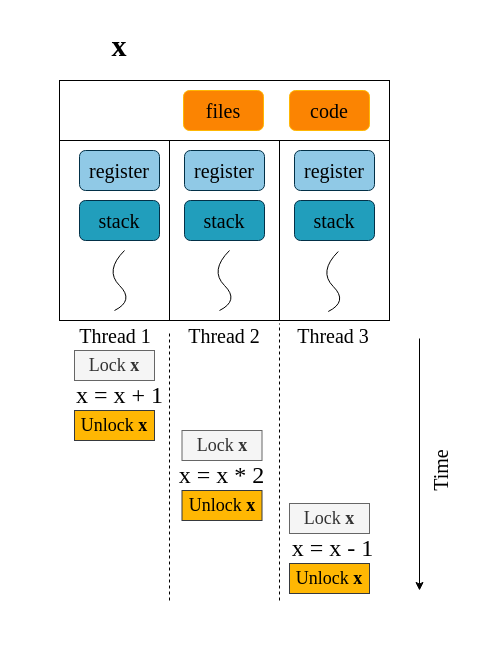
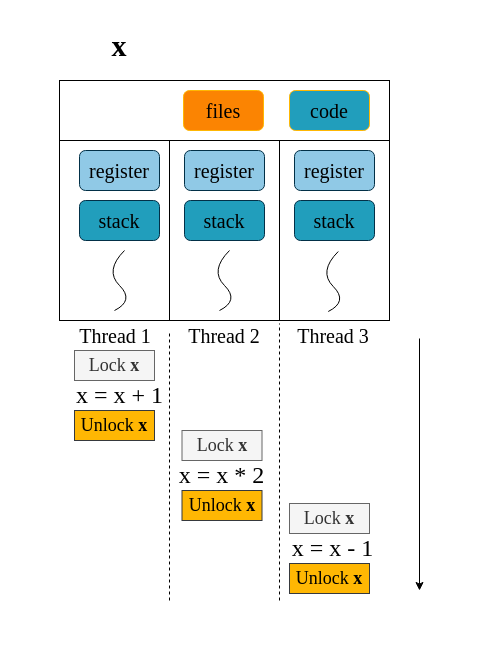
node "code": fillcolor #fb8402 -> #219ebc
node "Time": removed
